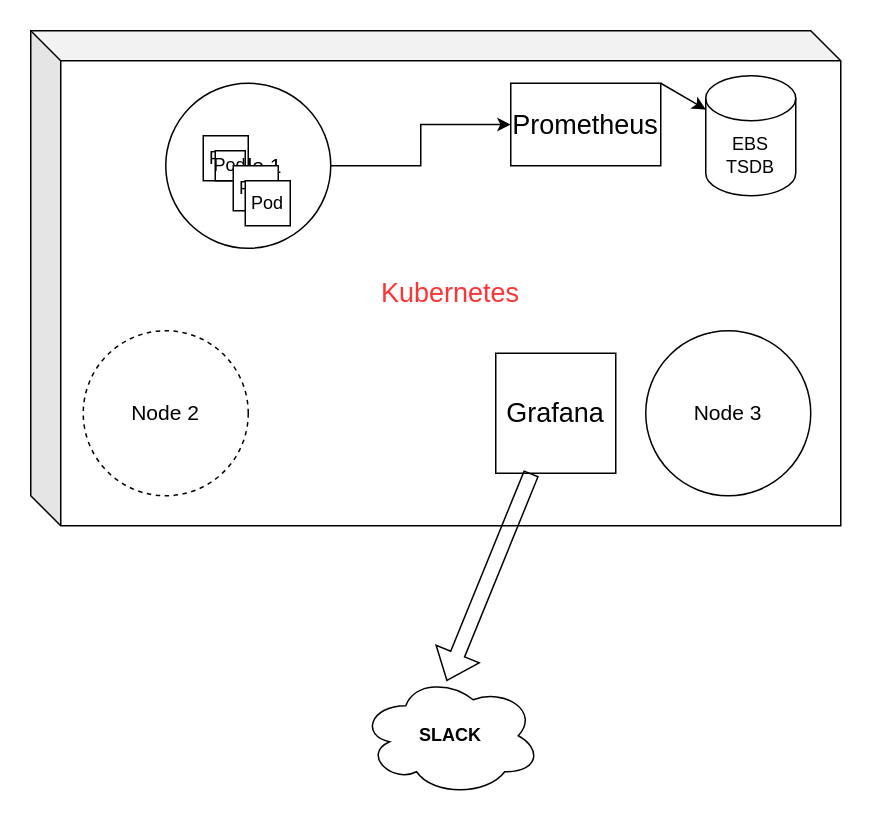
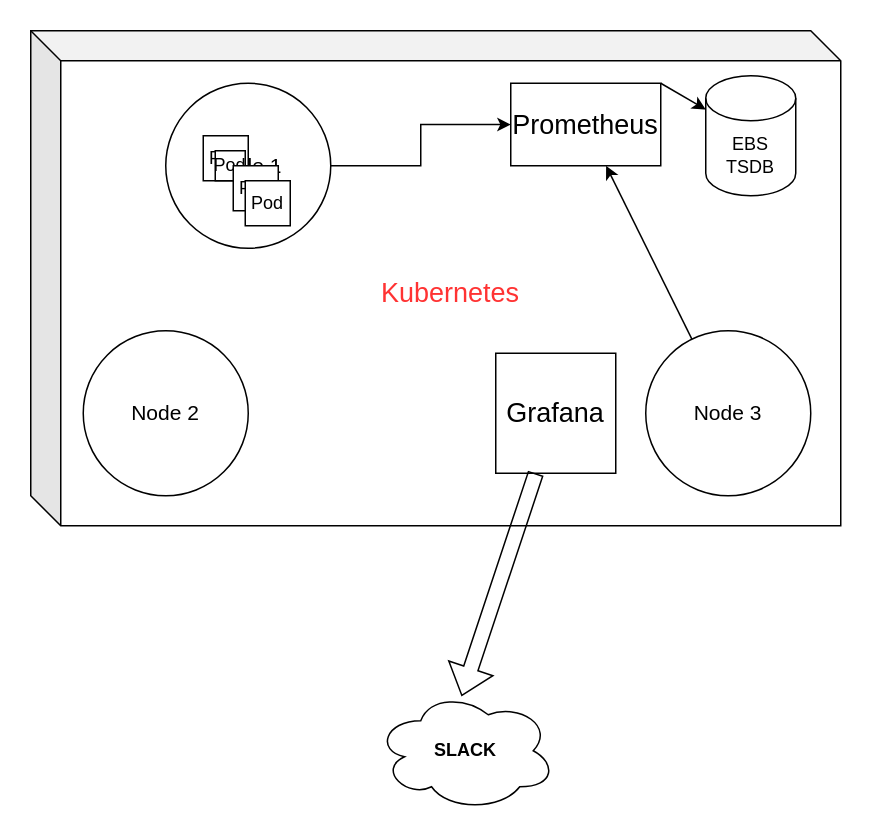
edge "Node 3" -> "Prometheus": added
node "Node 2": style dashed -> solid
node "SLACK": moved (451, 736) -> (466, 751)
